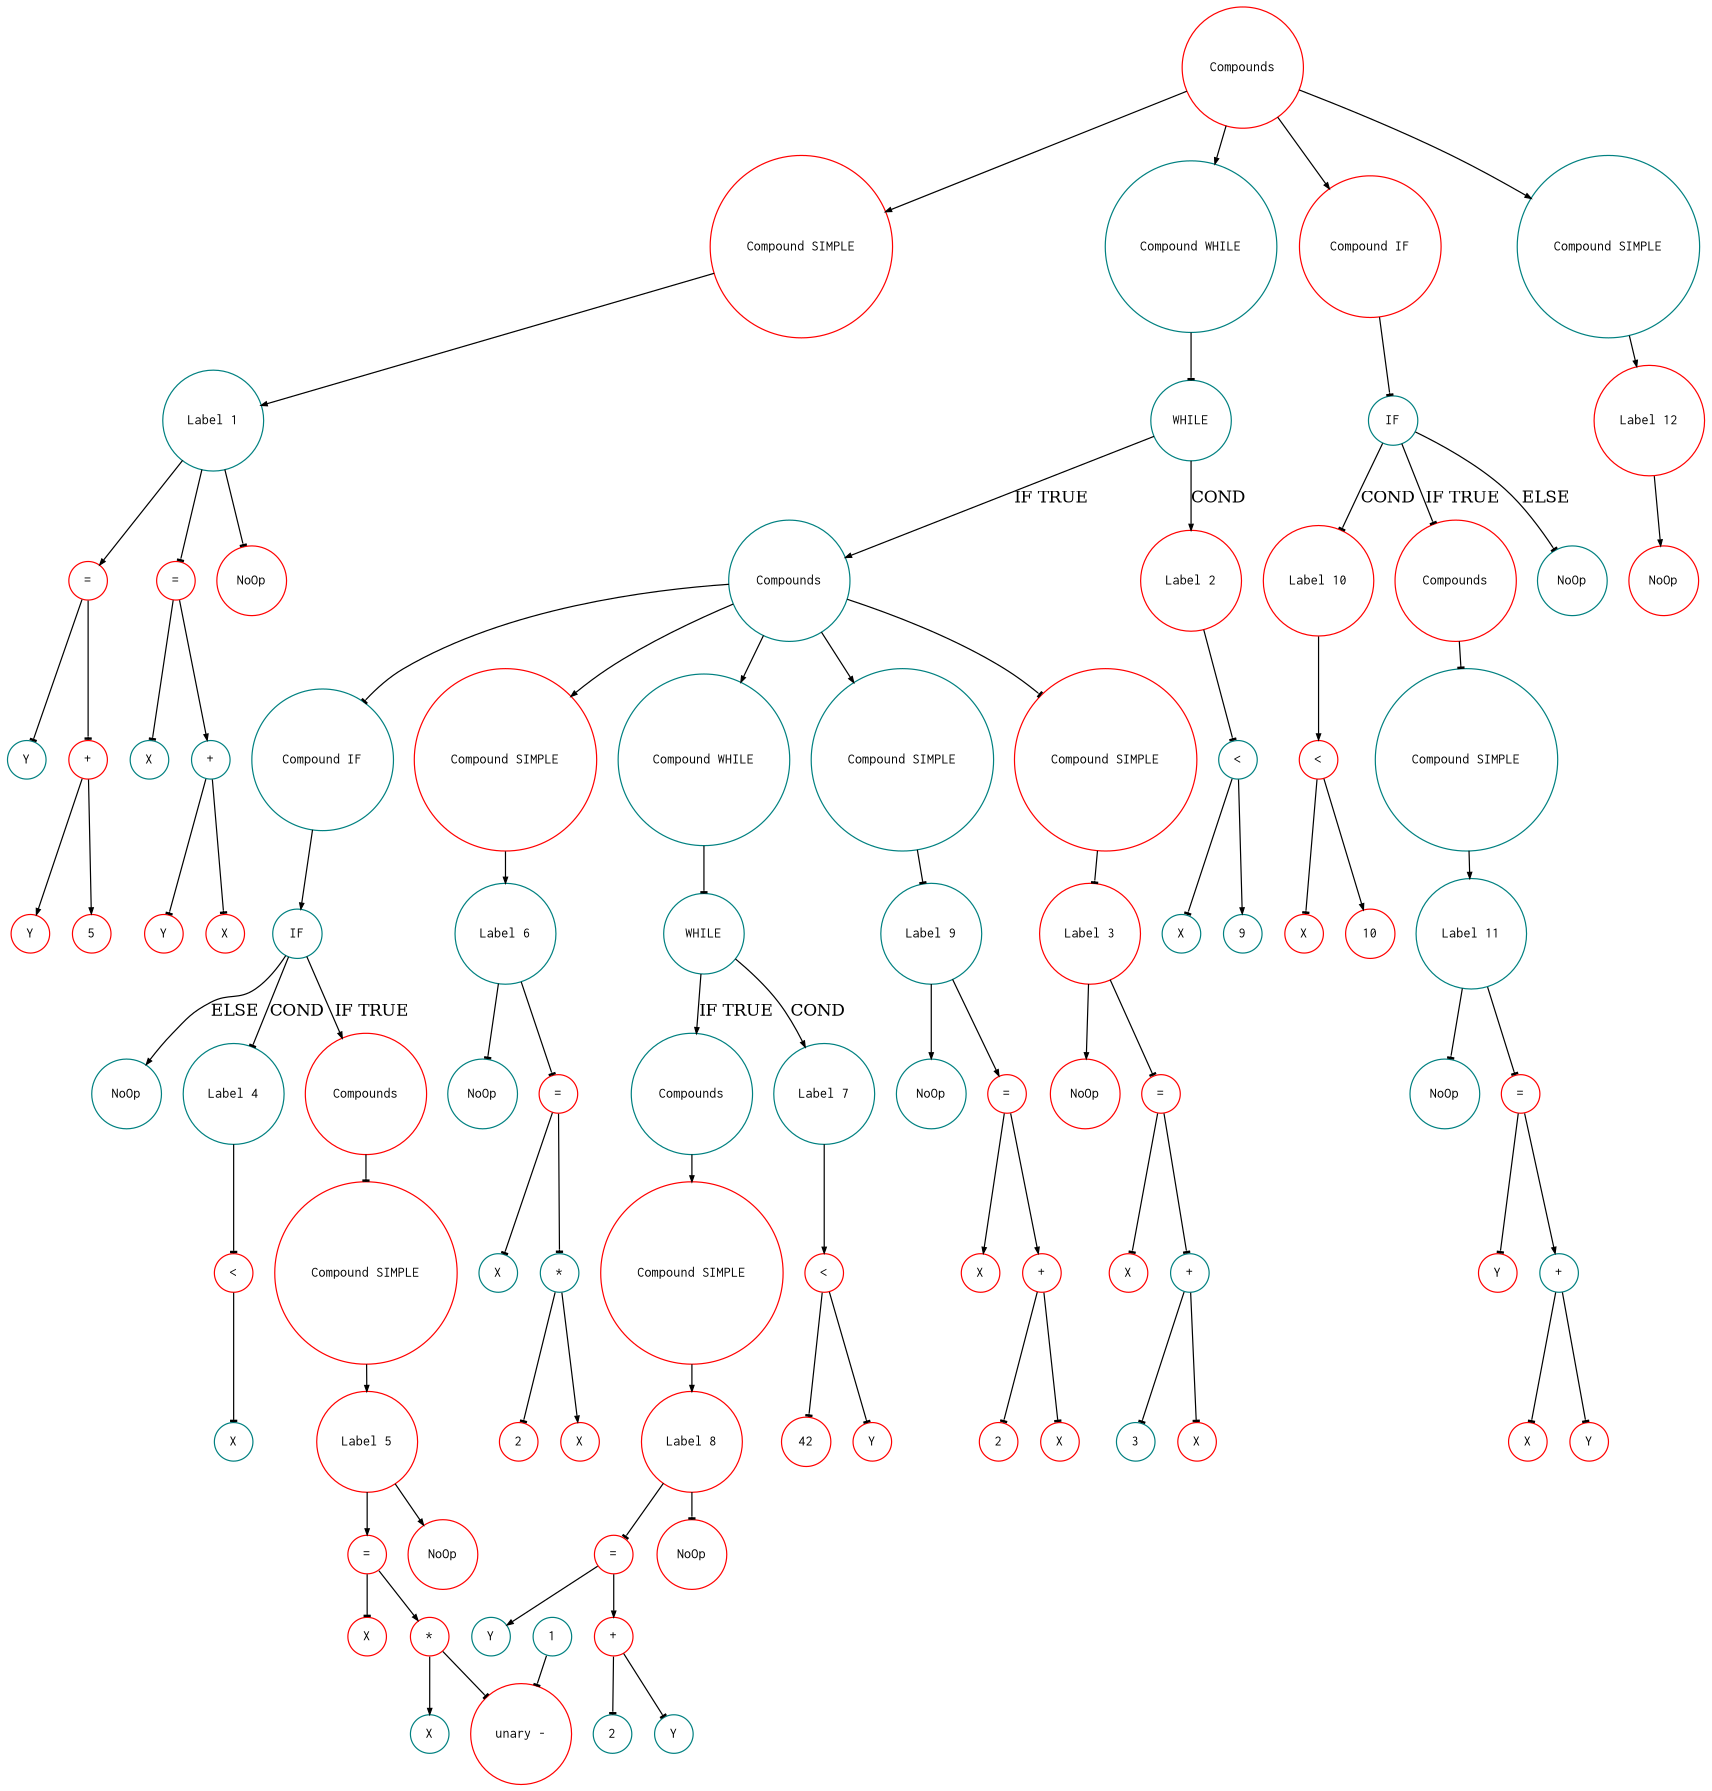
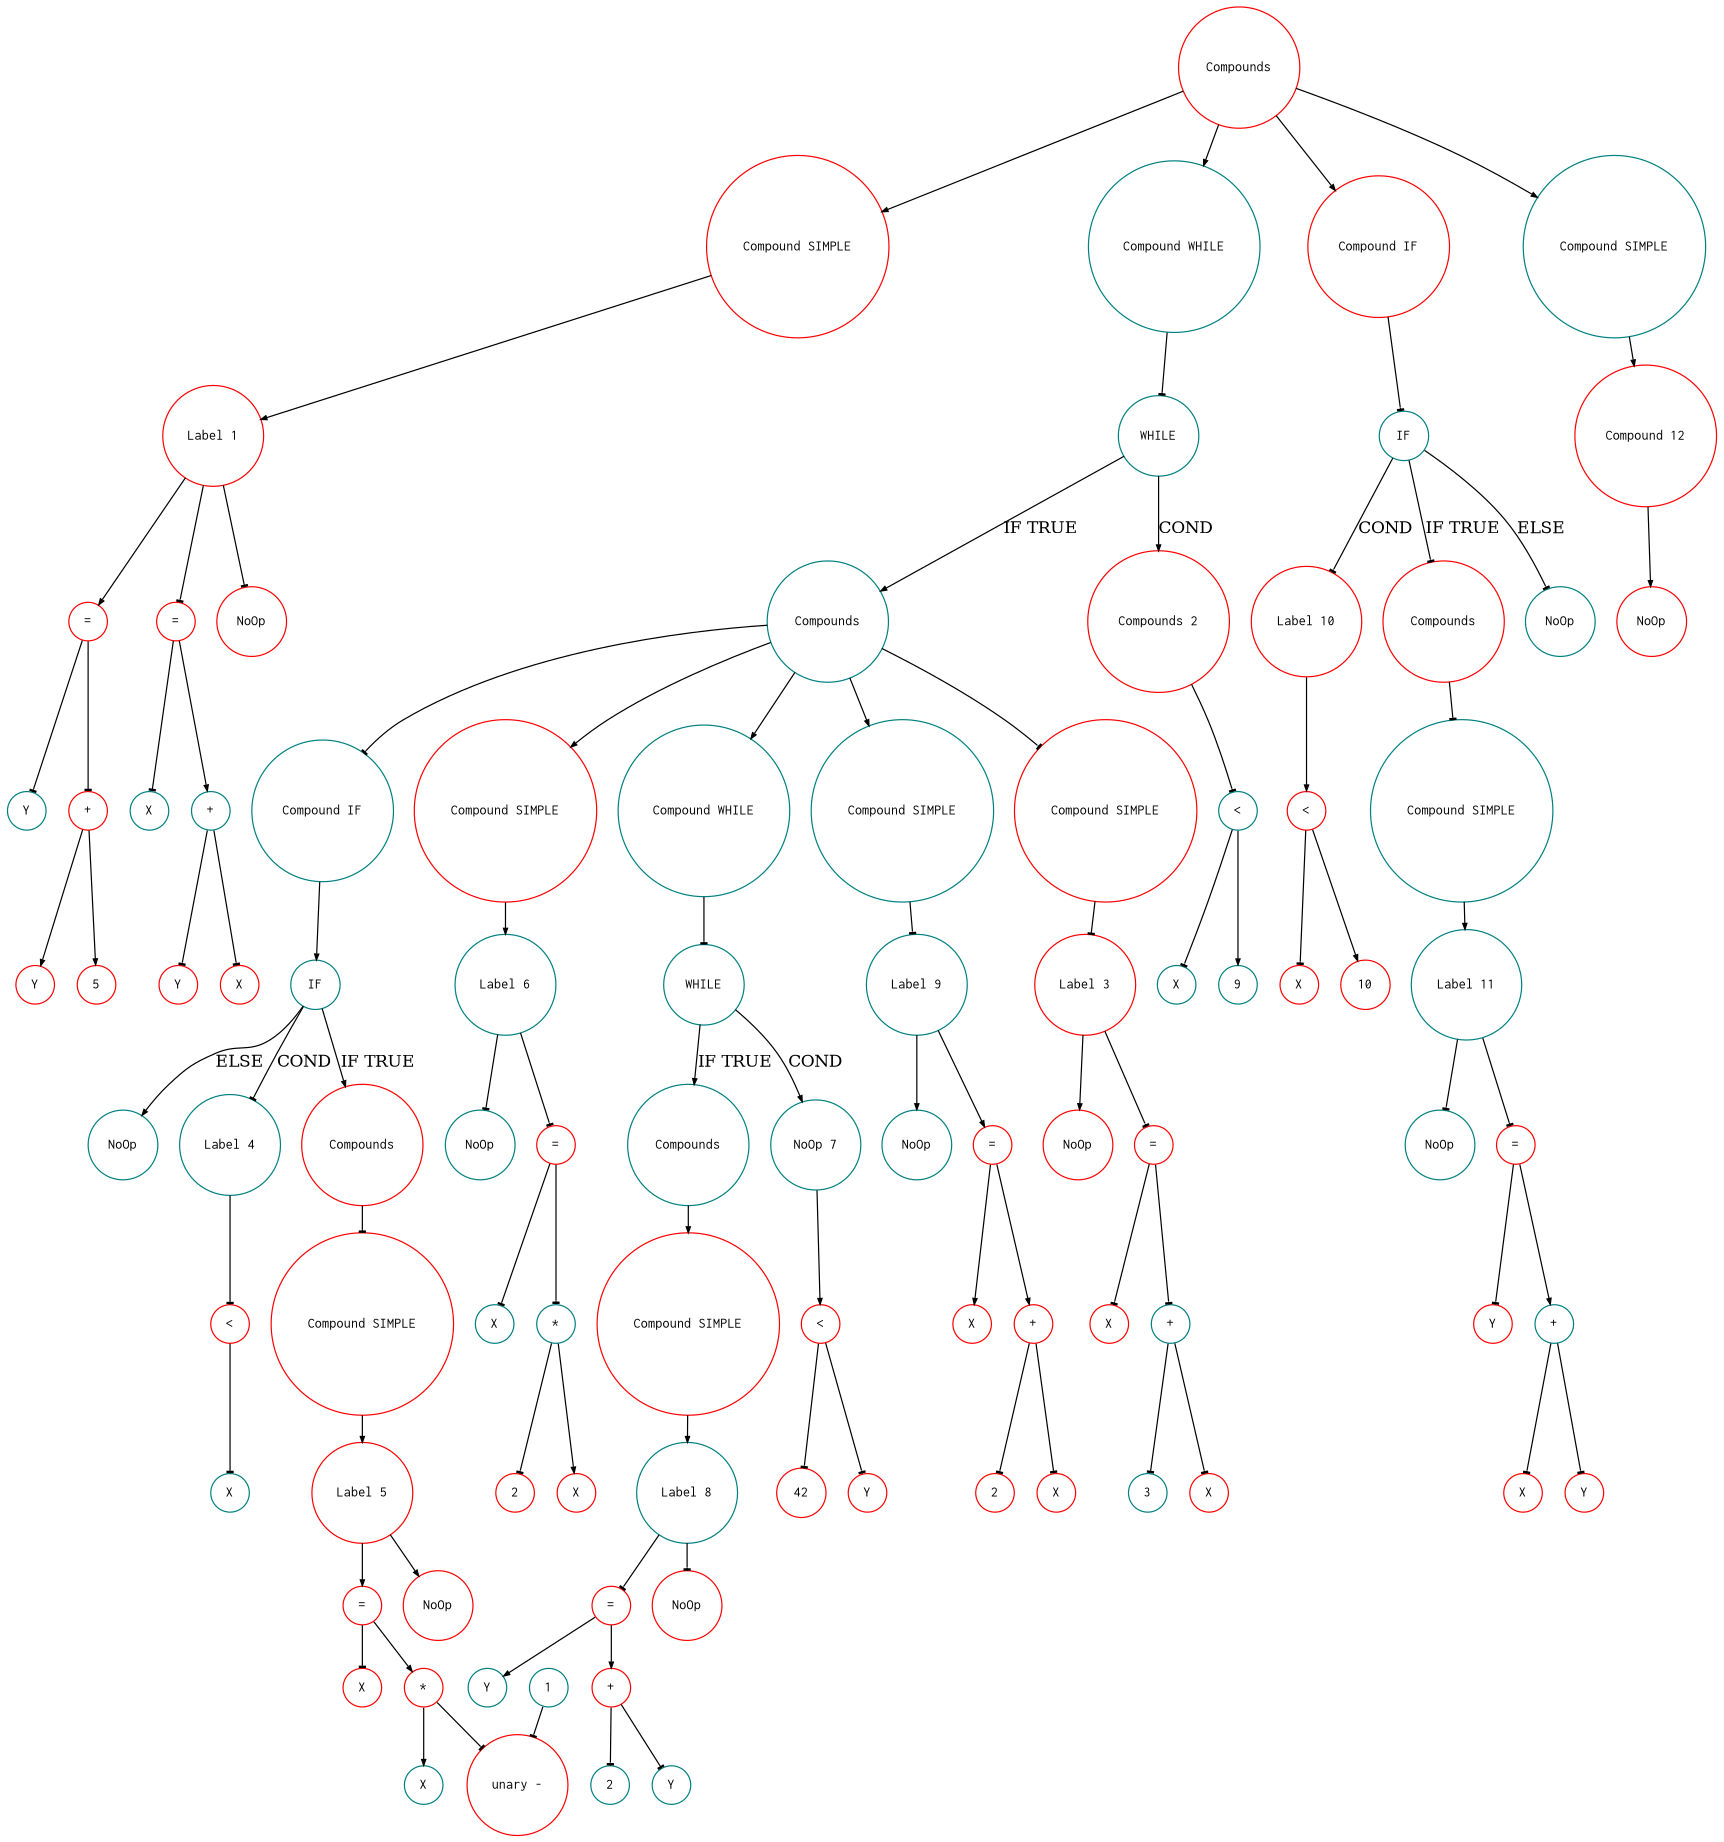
node "Label 1": color teal -> red
node "Label 12": label "Label 12" -> "Compound 12"
node "Label 2": label "Label 2" -> "Compounds 2"
node "Label 7": label "Label 7" -> "NoOp 7"
node "Label 8": color red -> teal
